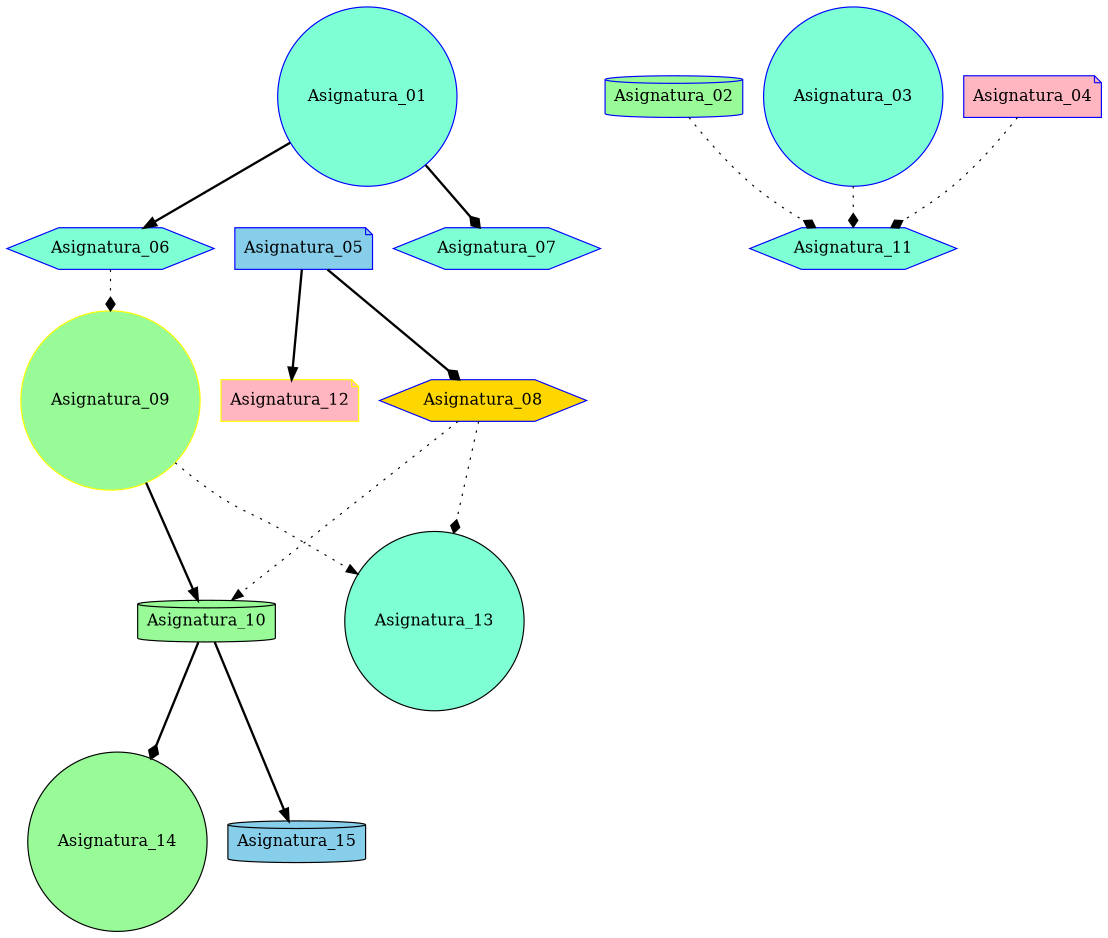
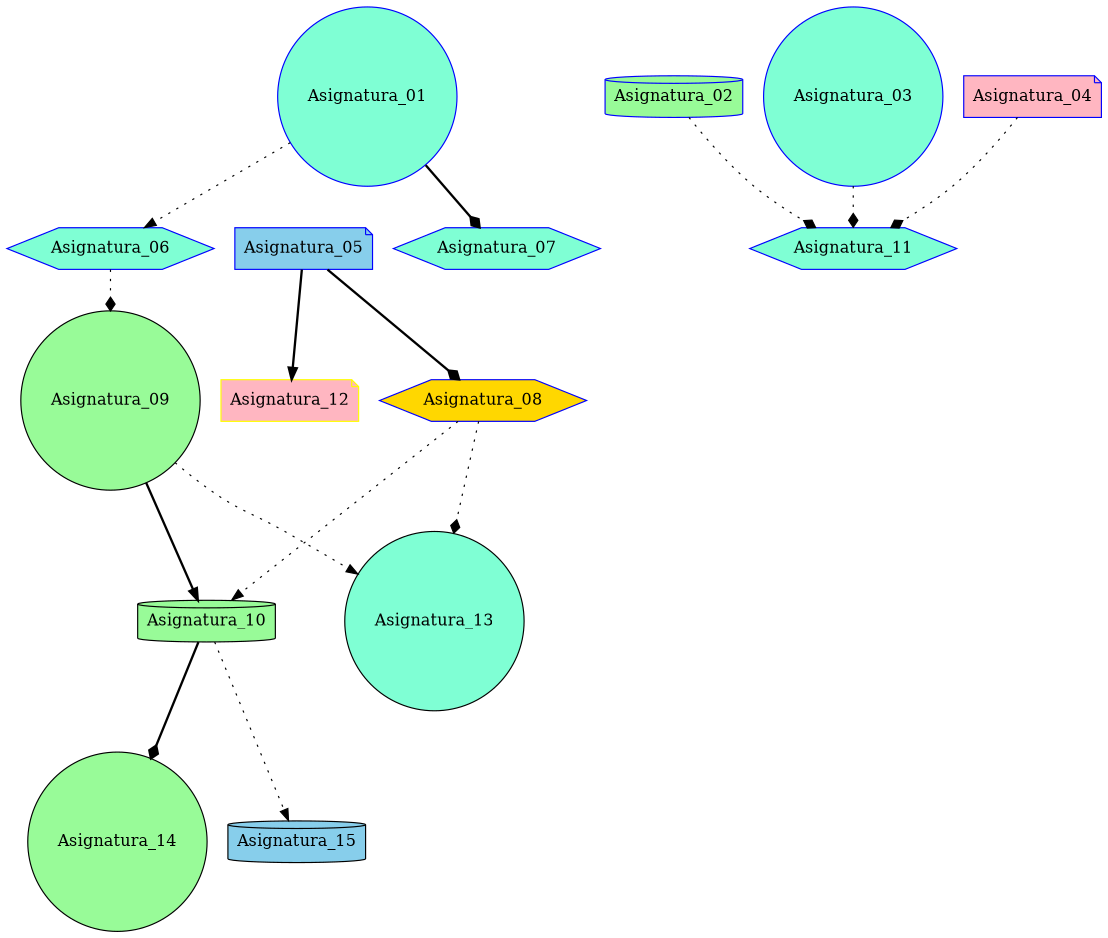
edge "Asignatura_01" -> "Asignatura_06": style bold -> dotted
node "Asignatura_09": color yellow -> black
edge "Asignatura_10" -> "Asignatura_15": style bold -> dotted
